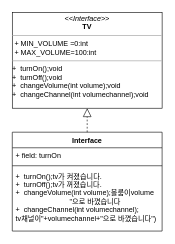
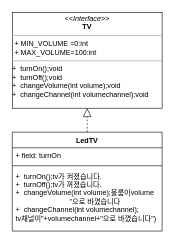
node "Interface": label "Interface" -> "LedTV"
